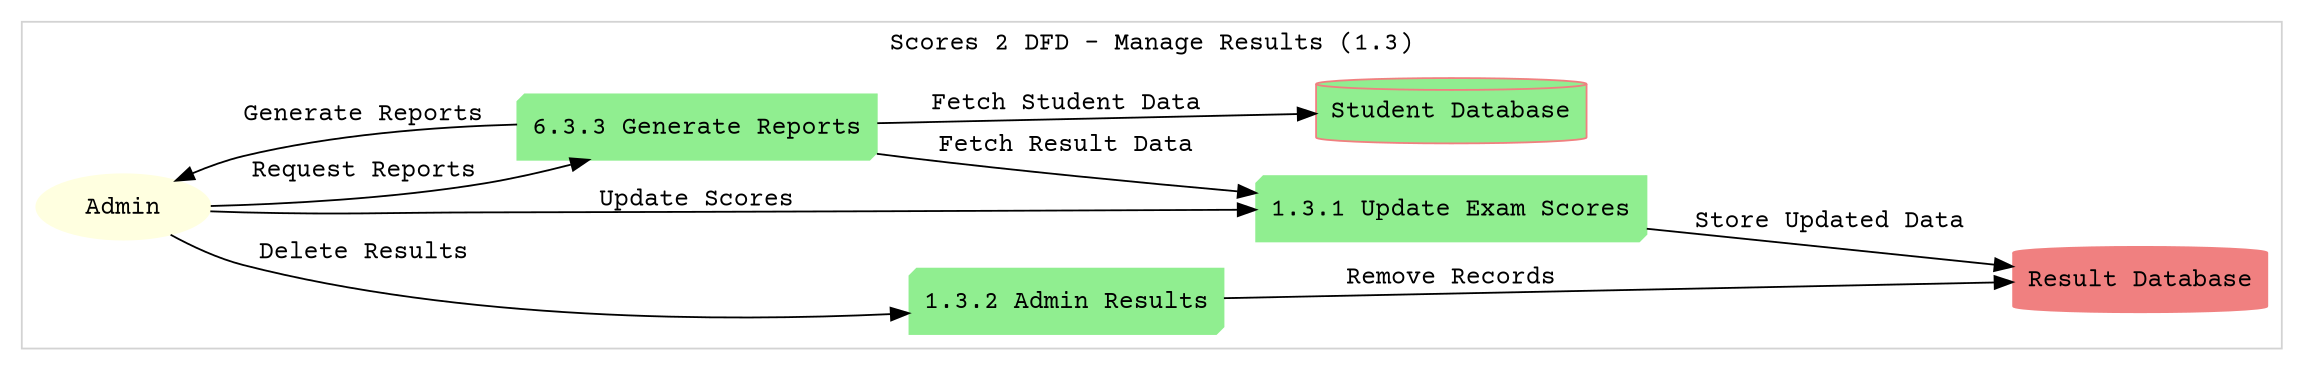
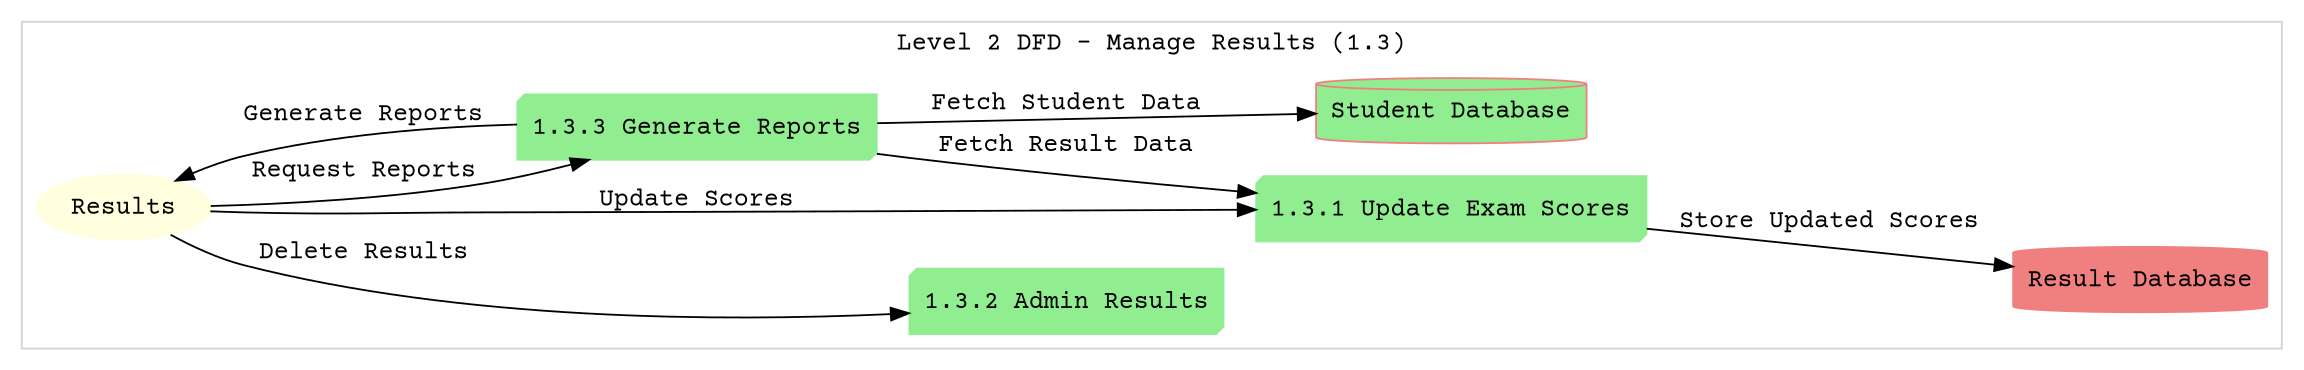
cluster "Scores 2 DFD - Manage Results (1.3)": label "Scores 2 DFD - Manage Results (1.3)" -> "Level 2 DFD - Manage Results (1.3)"
node "6.3.3 Generate Reports": label "6.3.3 Generate Reports" -> "1.3.3 Generate Reports"
node "Admin": label "Admin" -> "Results"
edge "1.3.1 Update Exam Scores" -> "Result Database": label "Store Updated Data" -> "Store Updated Scores"
edge "1.3.2 Admin Results" -> "Result Database": removed, label "Remove Records"
